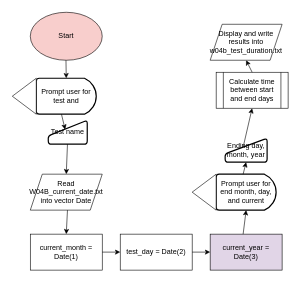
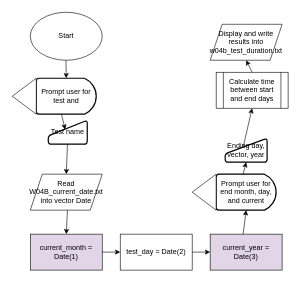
node "Start": fillcolor #f8cecc -> #ffffff
node "Ending day, month, year": label "Ending day, month, year" -> "Ending day, vector, year"
node "current_month = Date(1)": fillcolor #ffffff -> #e1d5e7
